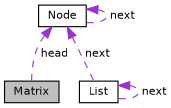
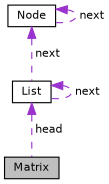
edge "Matrix" -> "Node": now "Matrix" -> "List"
